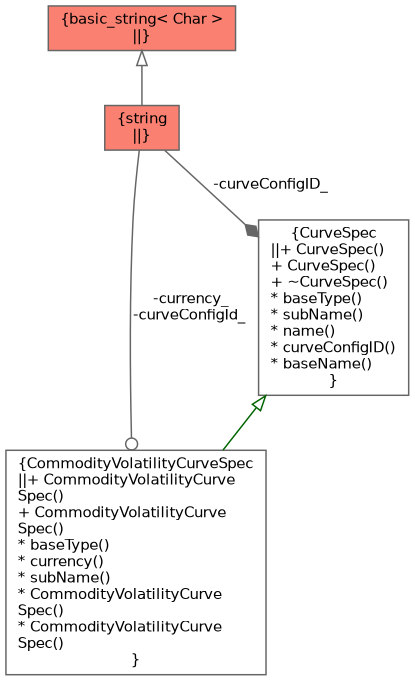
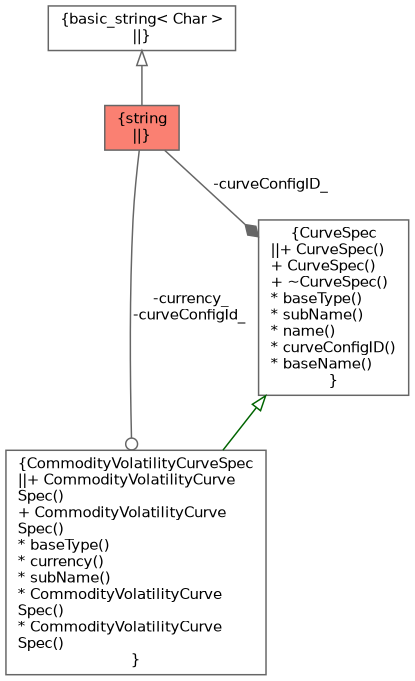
node "{basic_string< Char > ||}": fillcolor salmon -> white
